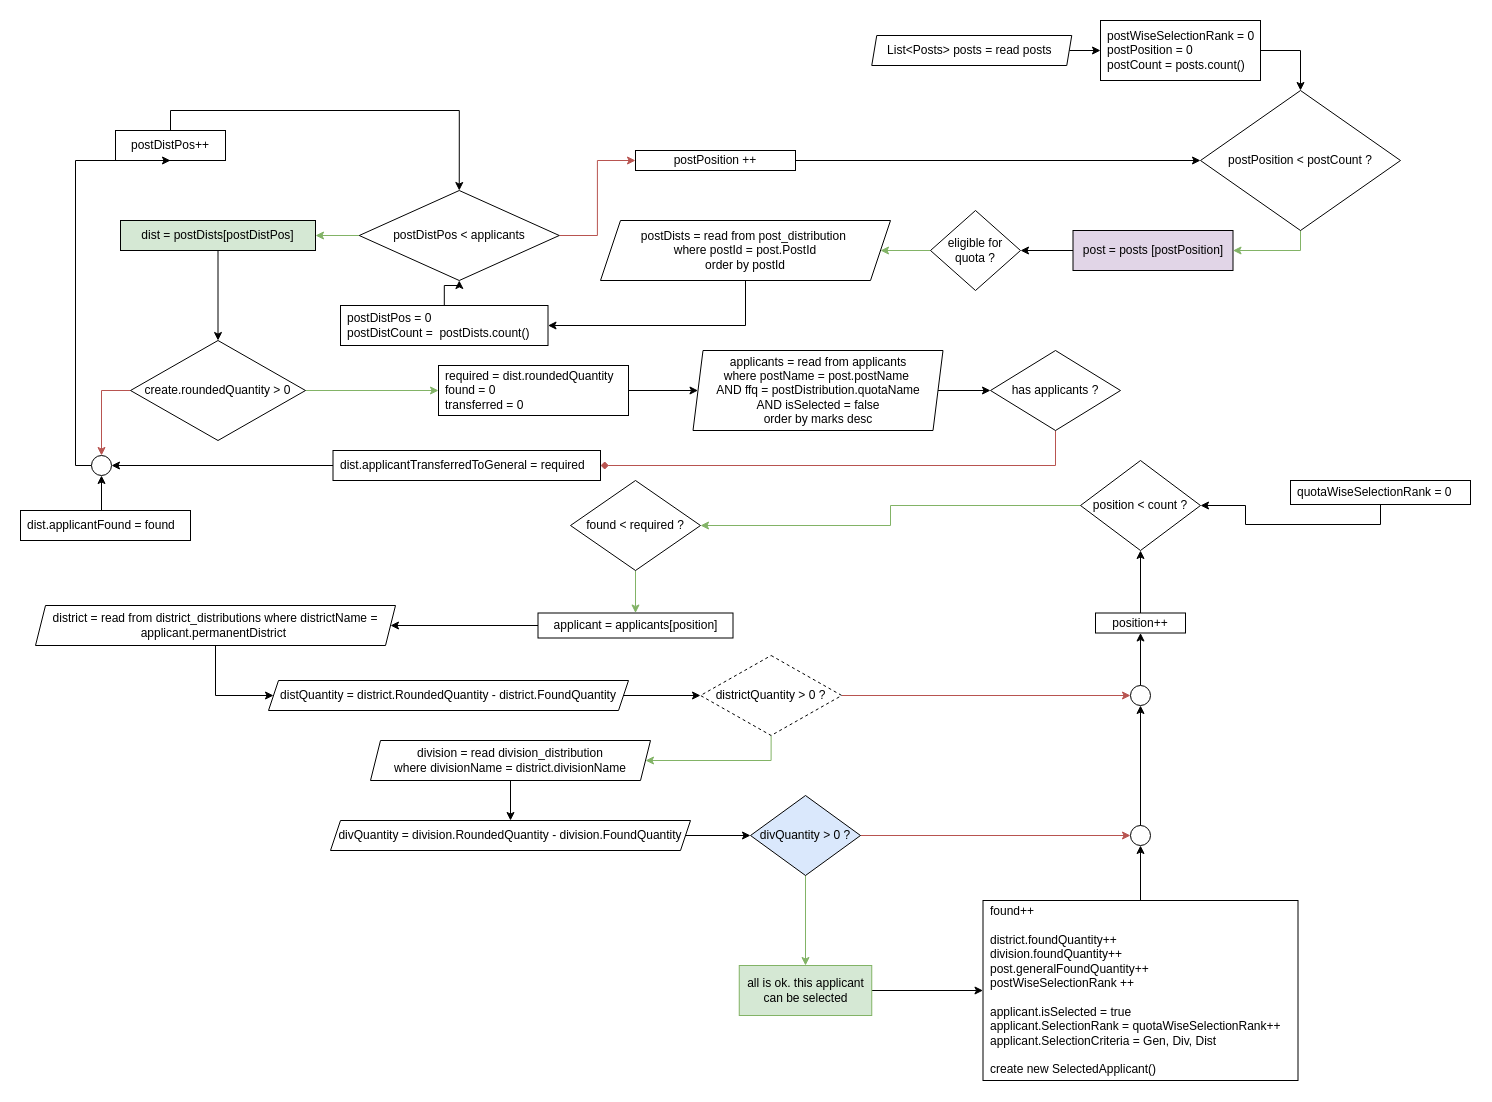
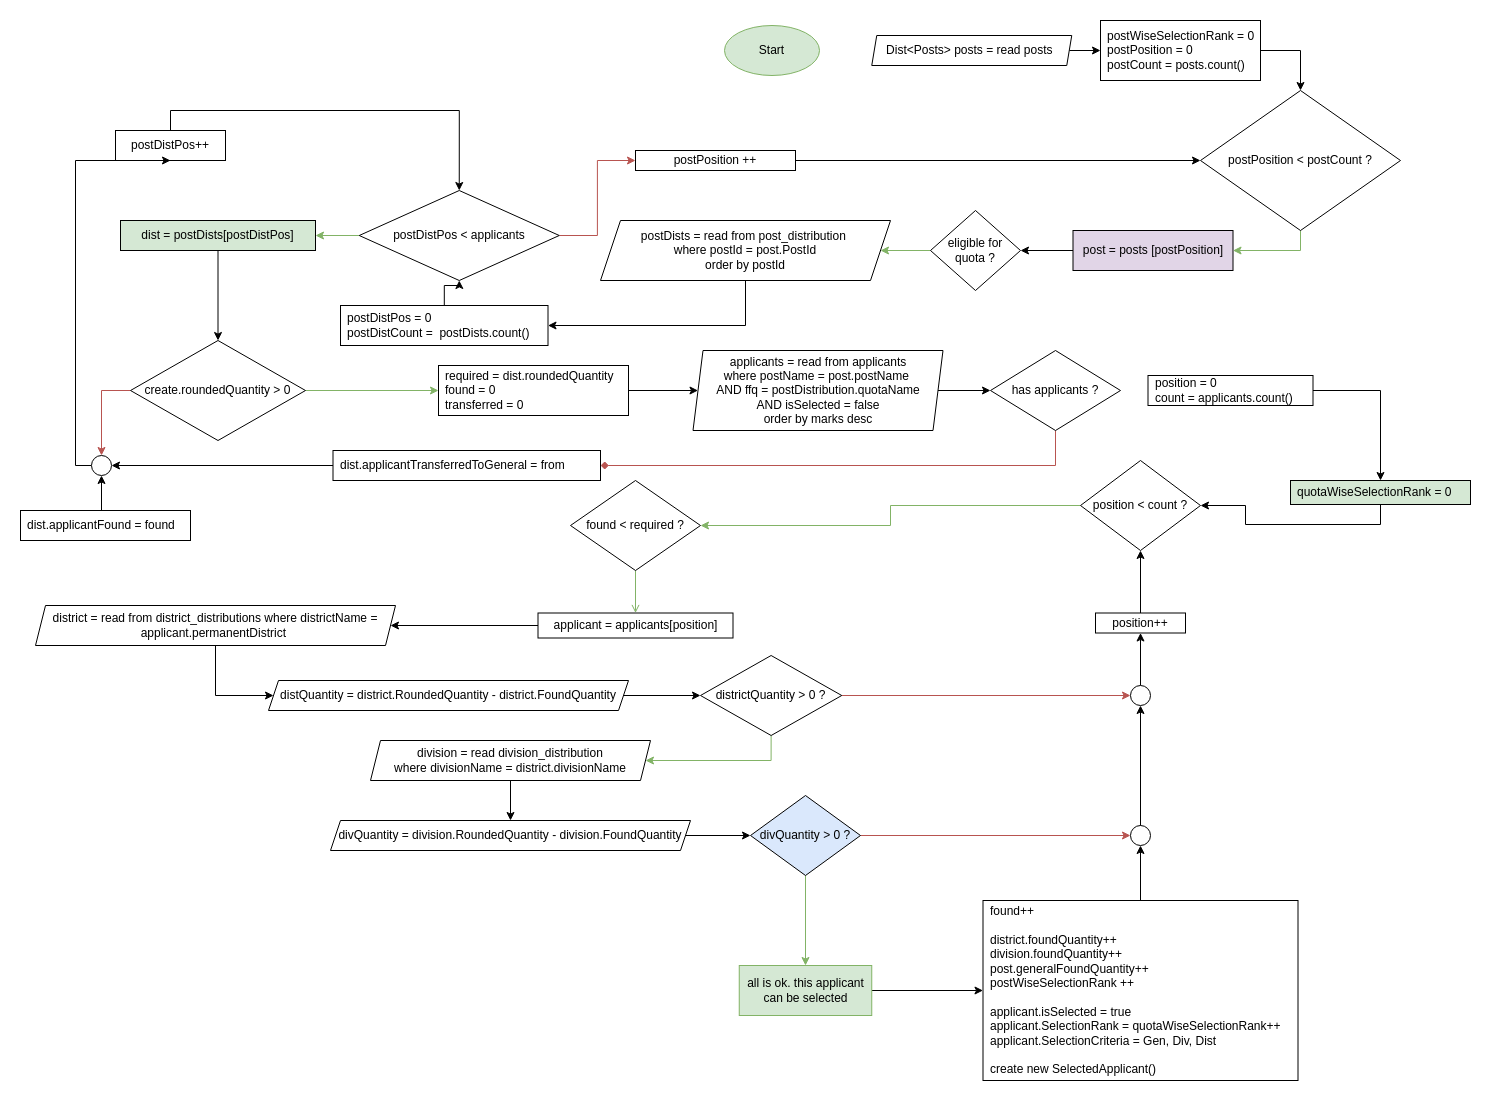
node "Start": added
node "List<Posts> posts = read posts": label "List<Posts> posts = read posts" -> "Dist<Posts> posts = read posts"
node "position = 0 count = applicants.count()": added
edge "position = 0 count = applicants.count()" -> "quotaWiseSelectionRank = 0": added
node "dist.applicantTransferredToGeneral = required": label "dist.applicantTransferredToGeneral = required" -> "dist.applicantTransferredToGeneral = from"
node "quotaWiseSelectionRank = 0": fillcolor #ffffff -> #d5e8d4
edge "found < required ?" -> "applicant = applicants[position]": arrowhead classic -> open
node "districtQuantity > 0 ?": style dashed -> solid
